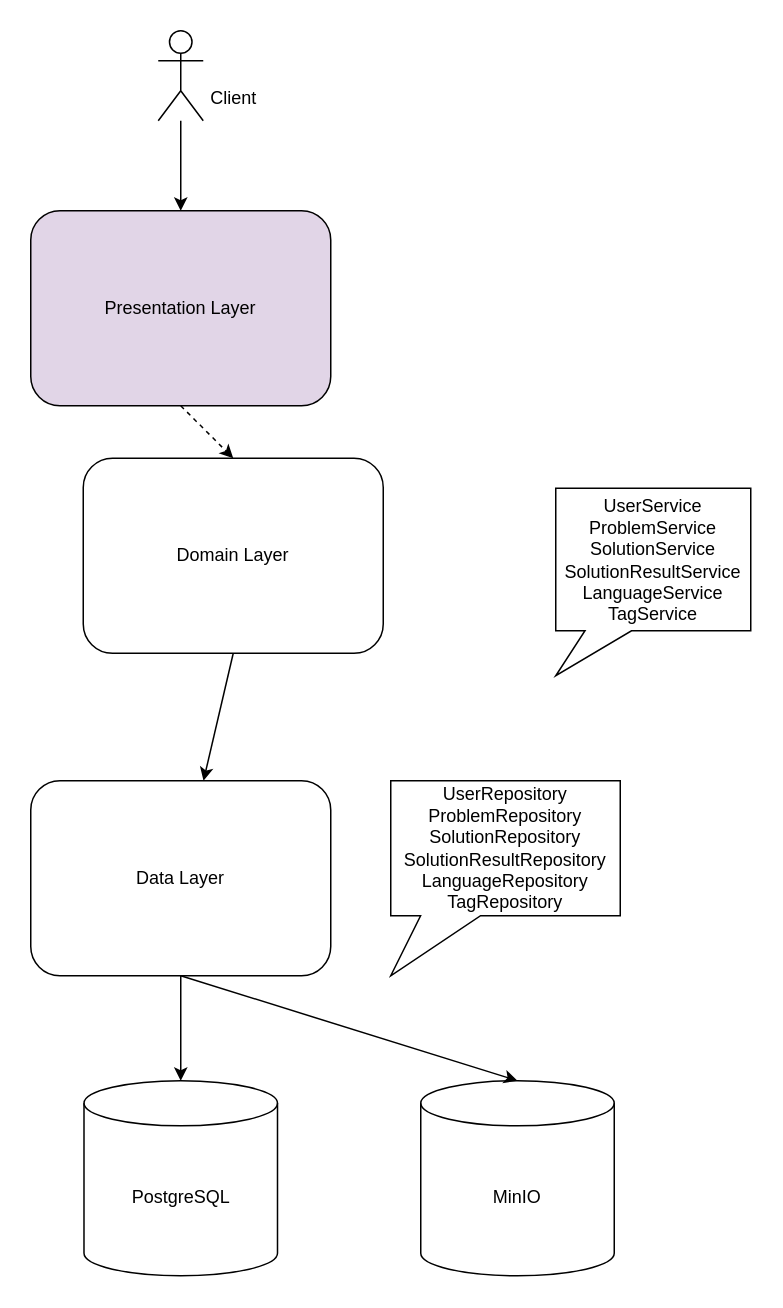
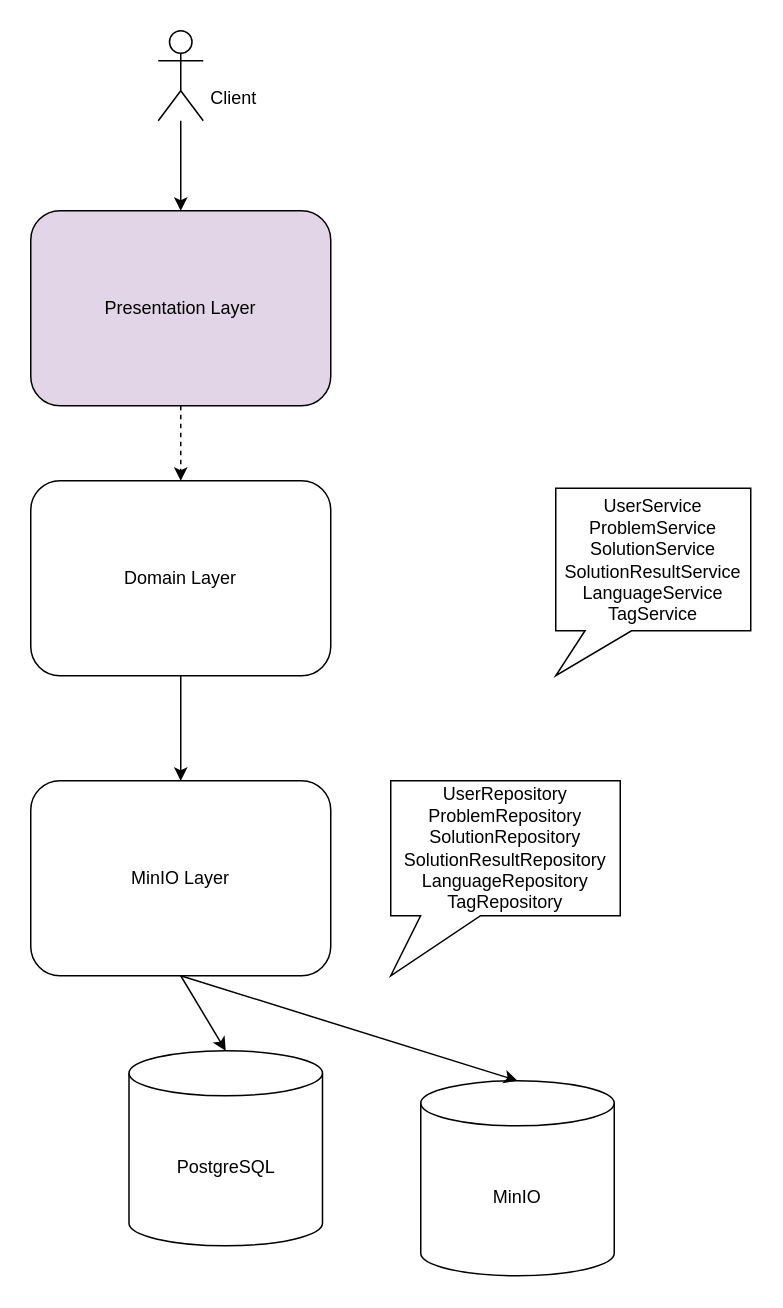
node "Domain Layer": moved (233, 556) -> (181, 578)
node "Data Layer": label "Data Layer" -> "MinIO Layer"
node "PostgreSQL": moved (181, 1178) -> (226, 1148)
